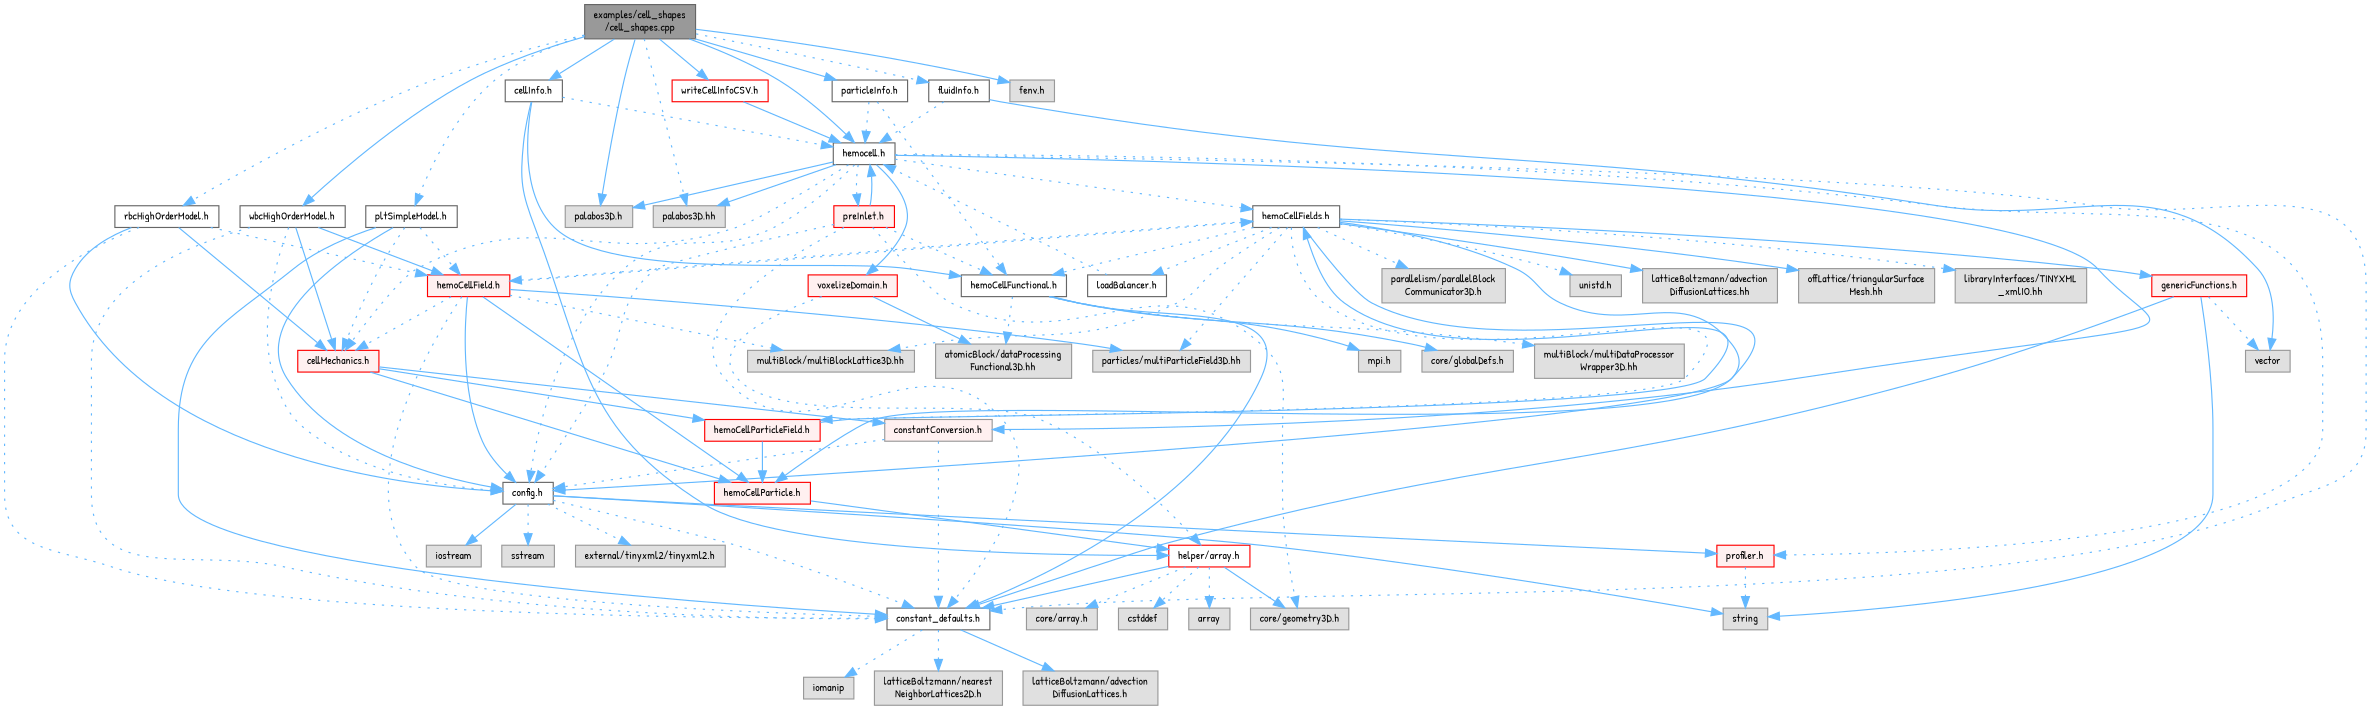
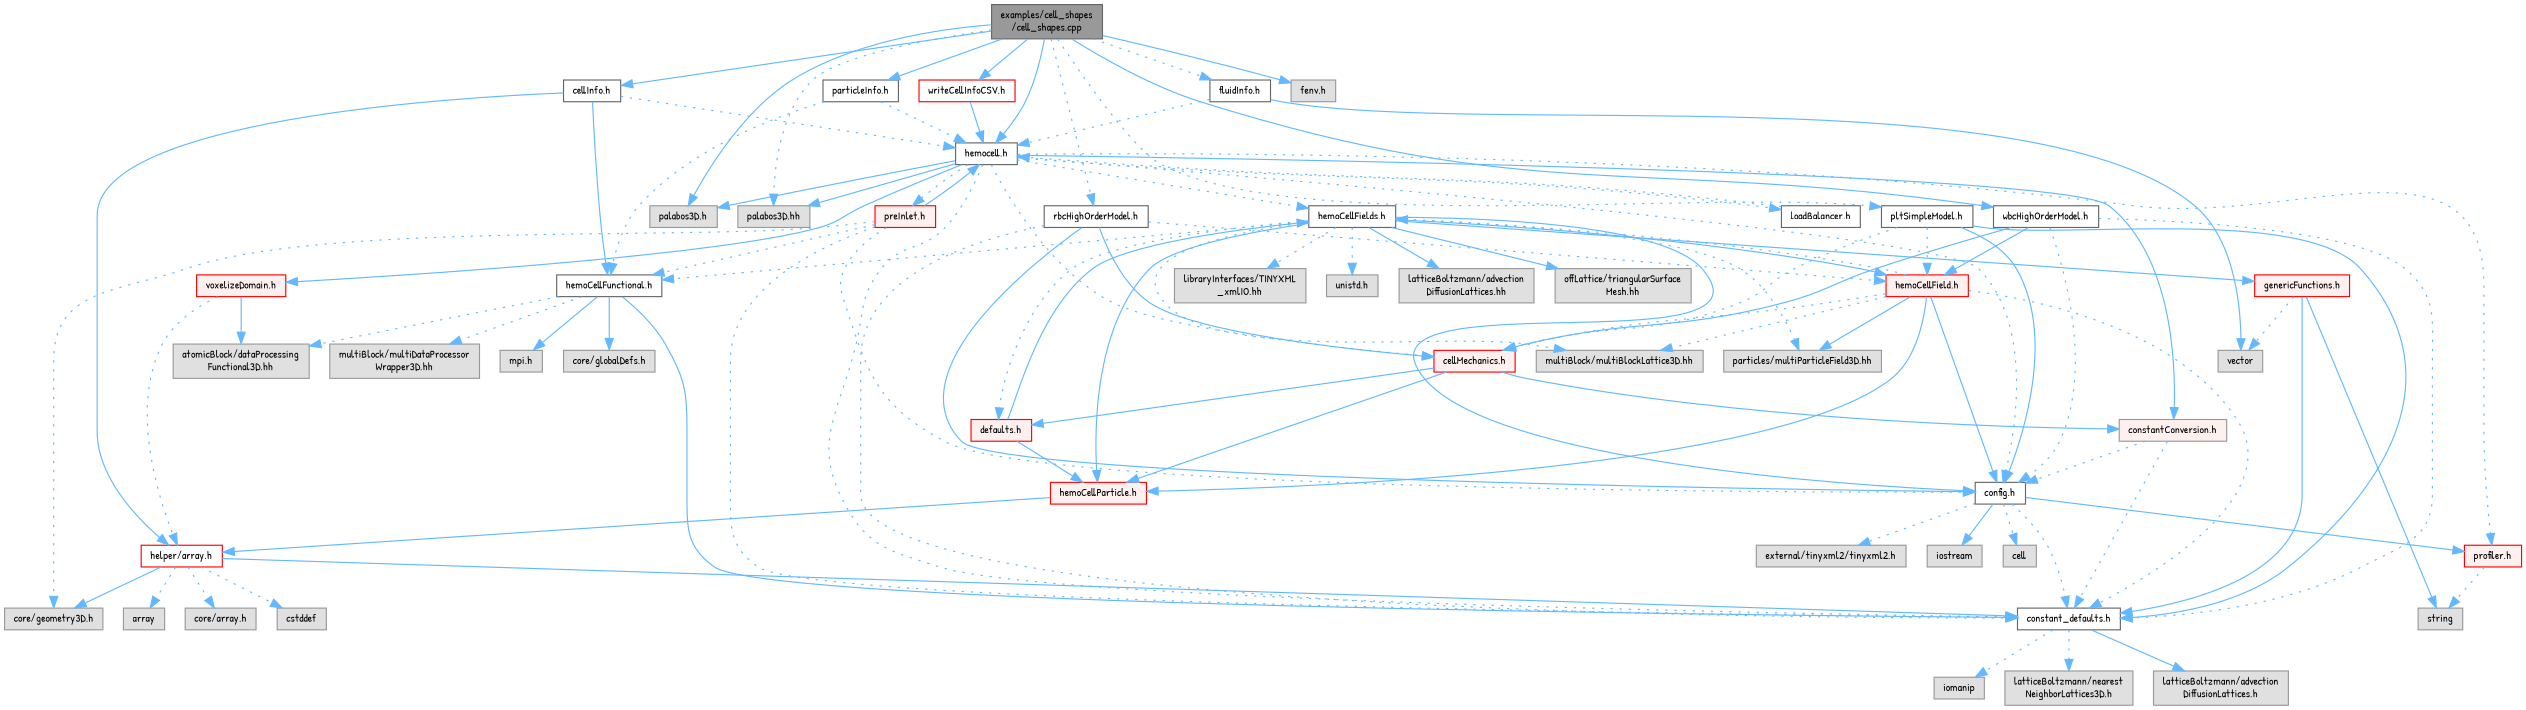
edge "hemoCellFields.h" -> "loadBalancer.h": now "hemocell.h" -> "loadBalancer.h"
edge "hemoCellFields.h" -> "hemoCellField.h": style dotted -> solid
node "parallelism/parallelBlock Communicator3D.h": removed
node "hemoCellParticleField.h": label "hemoCellParticleField.h" -> "defaults.h"
edge "config.h" -> "string": removed
node "sstream": label "sstream" -> "cell"
node "latticeBoltzmann/nearest NeighborLattices2D.h": label "latticeBoltzmann/nearest NeighborLattices2D.h" -> "latticeBoltzmann/nearest NeighborLattices3D.h"
